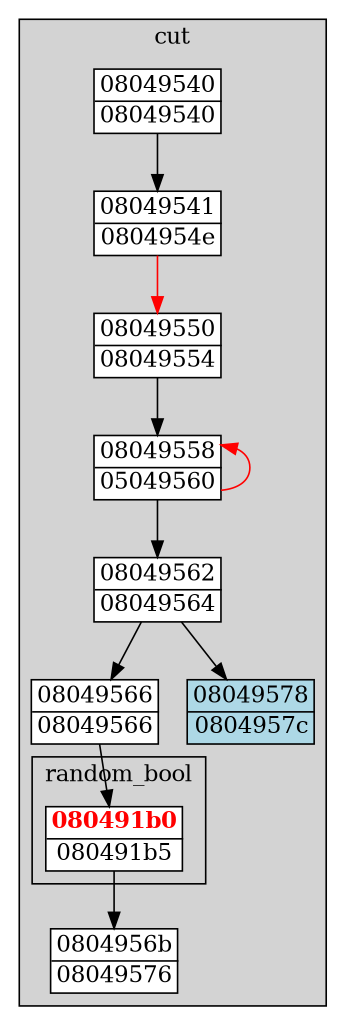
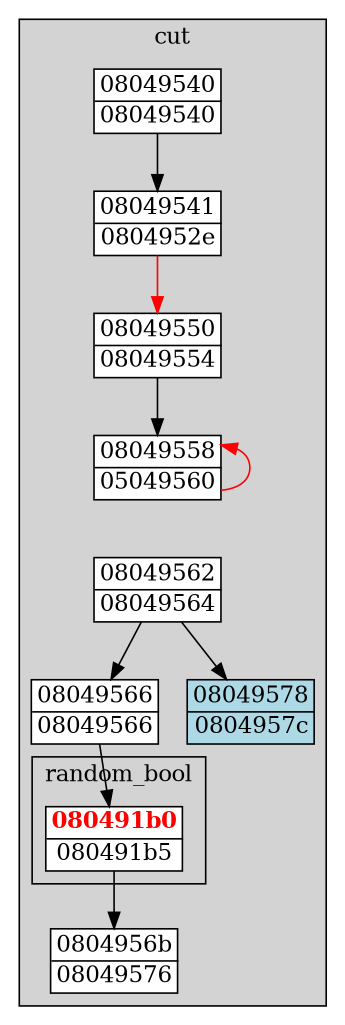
node "08049541": text "0804954e" -> "0804952e"
edge "08049558" -> "08049562": removed
